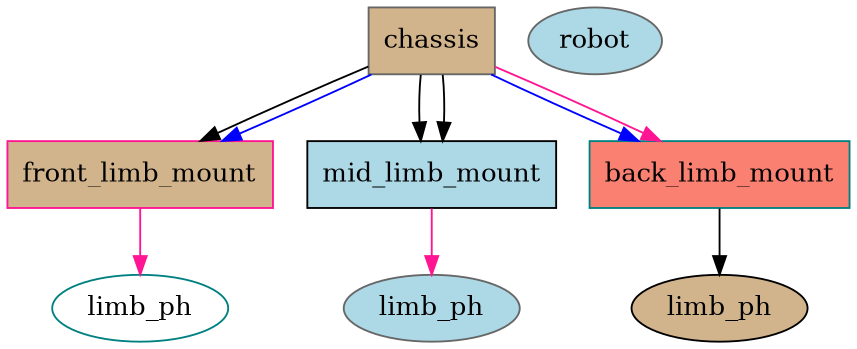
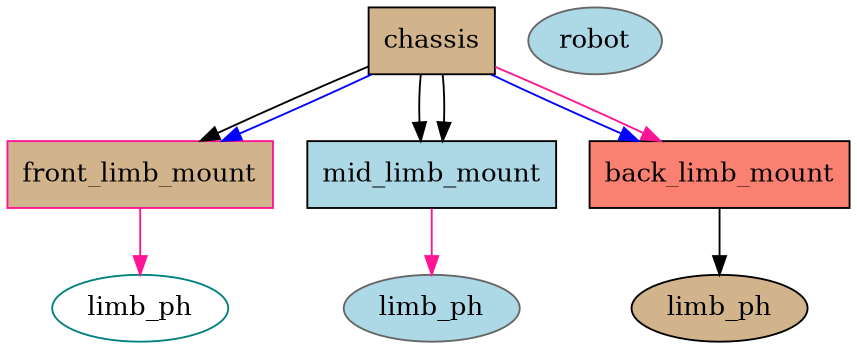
node "chassis": color gray40 -> black
node "back_limb_mount": color teal -> black
